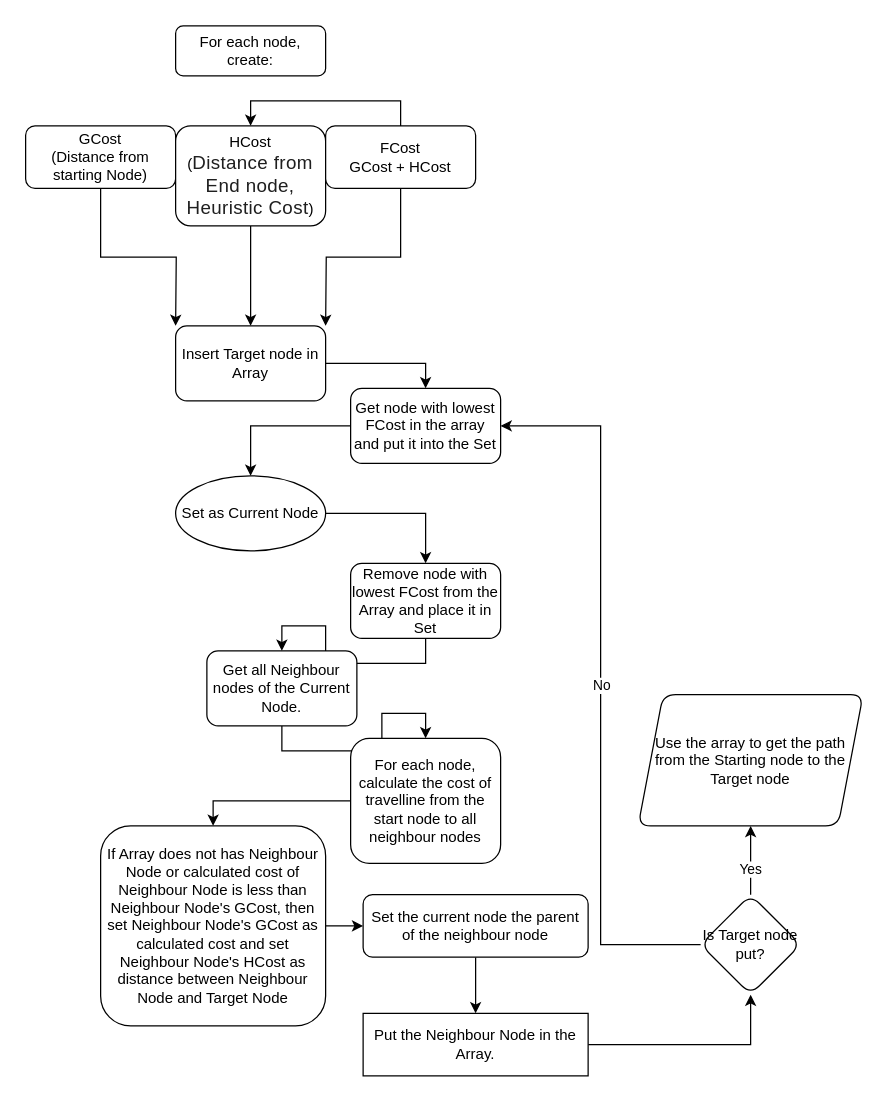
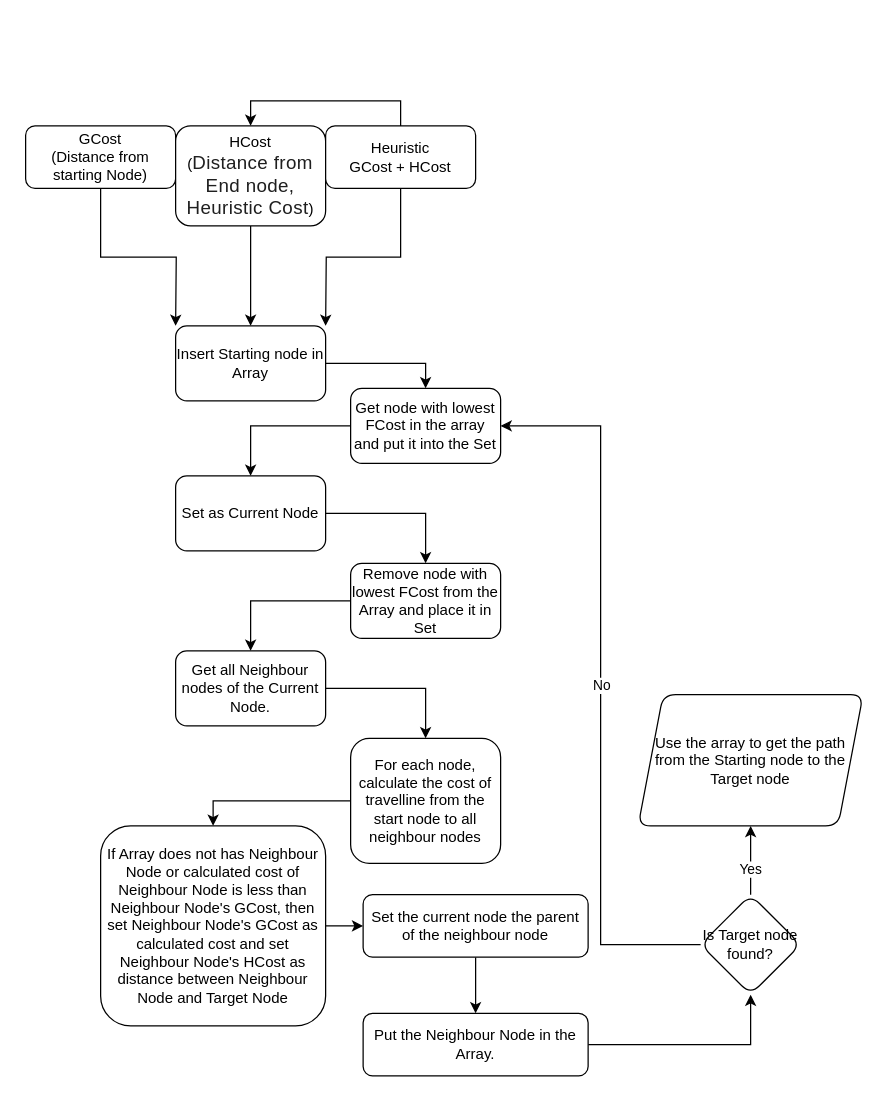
node "For each node, create:": removed
node "FCost GCost + HCost": label "FCost GCost + HCost" -> "Heuristic GCost + HCost"
node "Insert Target node in Array": label "Insert Target node in Array" -> "Insert Starting node in Array"
node "Set as Current Node": shape ellipse -> rounded rectangle
node "Get all Neighbour nodes of the Current Node.": moved (282, 688) -> (251, 688)
node "Is Target node put?": label "Is Target node put?" -> "Is Target node found?"
node "Put the Neighbour Node in the Array.": shape rectangle -> rounded rectangle
